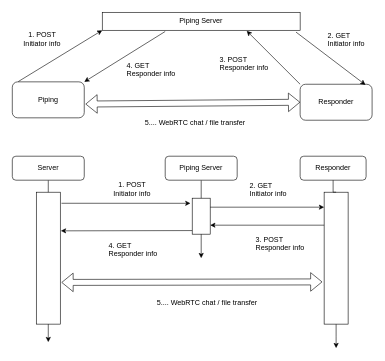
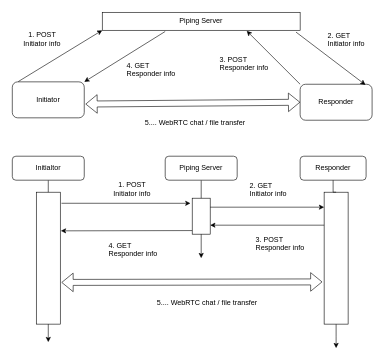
node "Piping": label "Piping" -> "Initiator"
node "Server": label "Server" -> "Initialtor"
